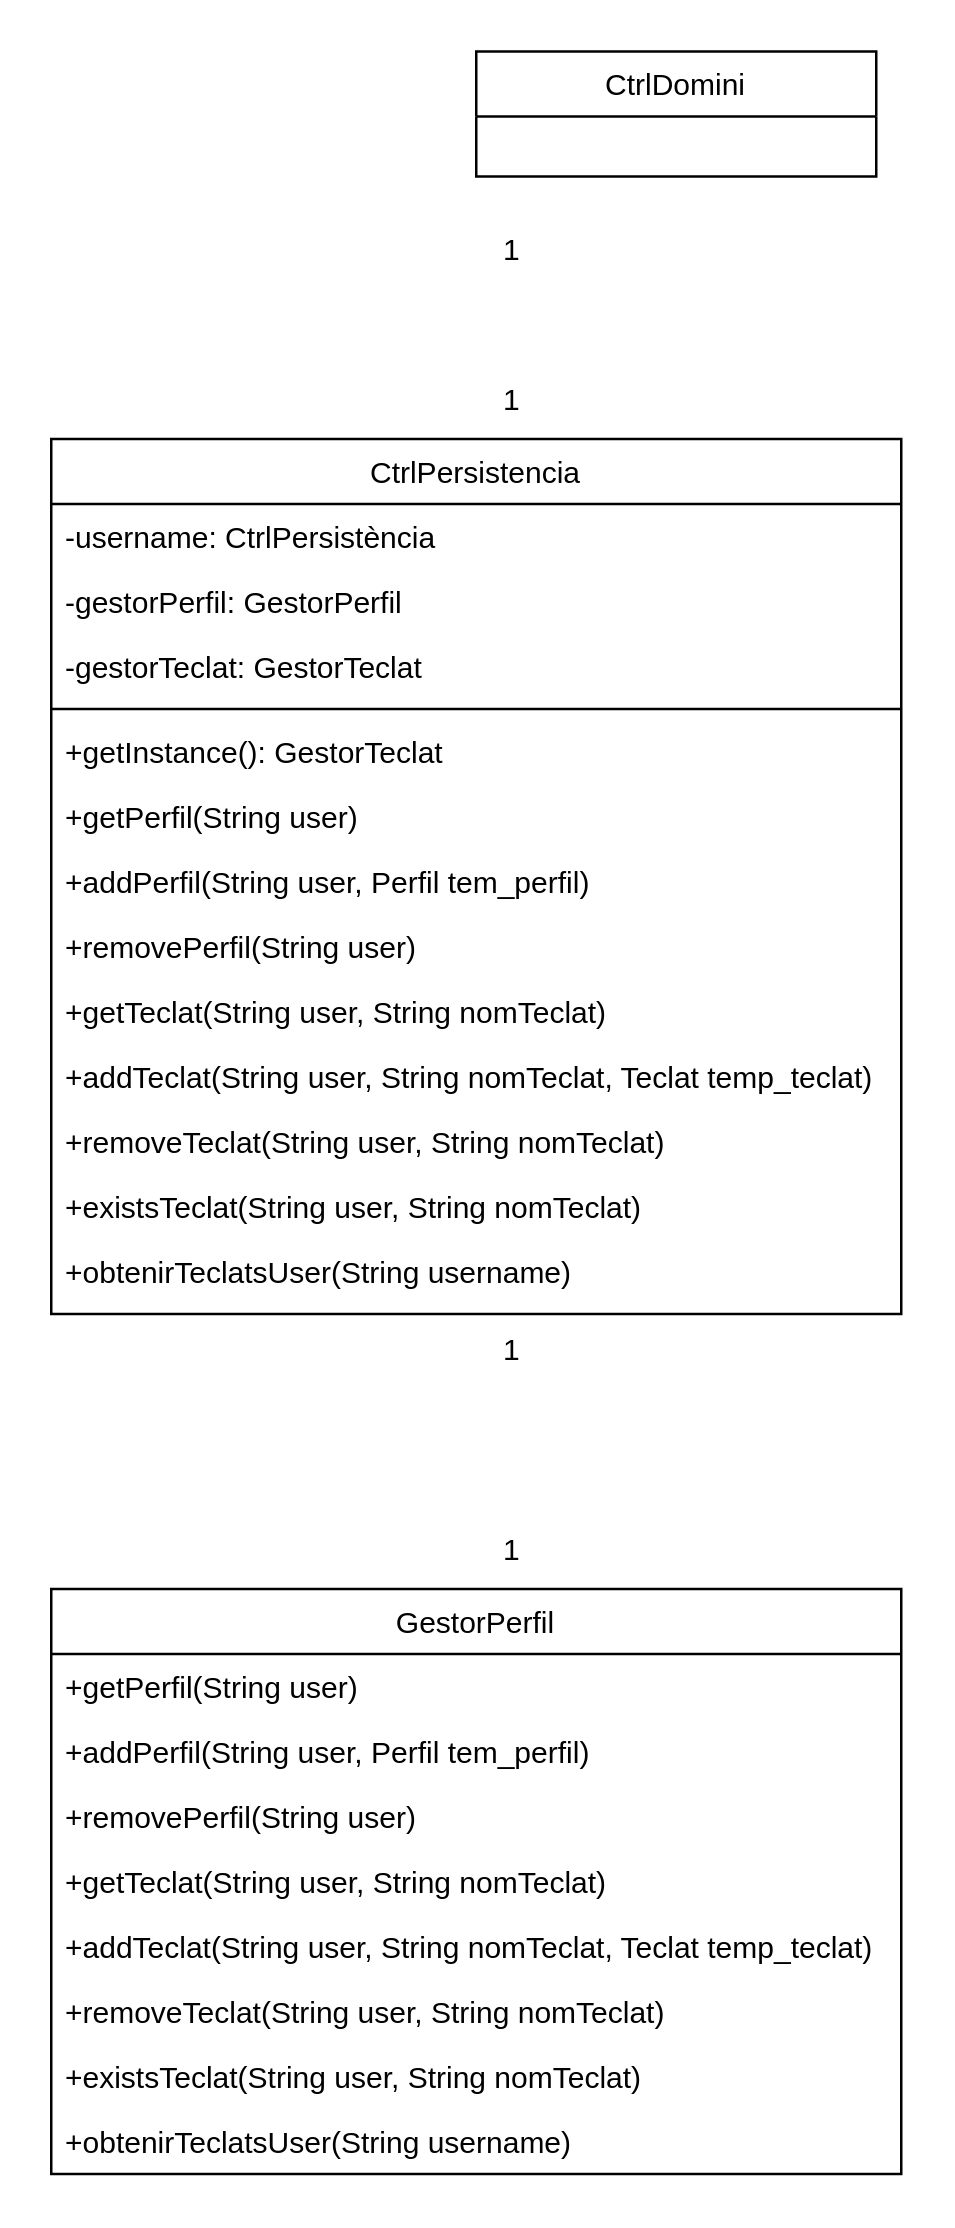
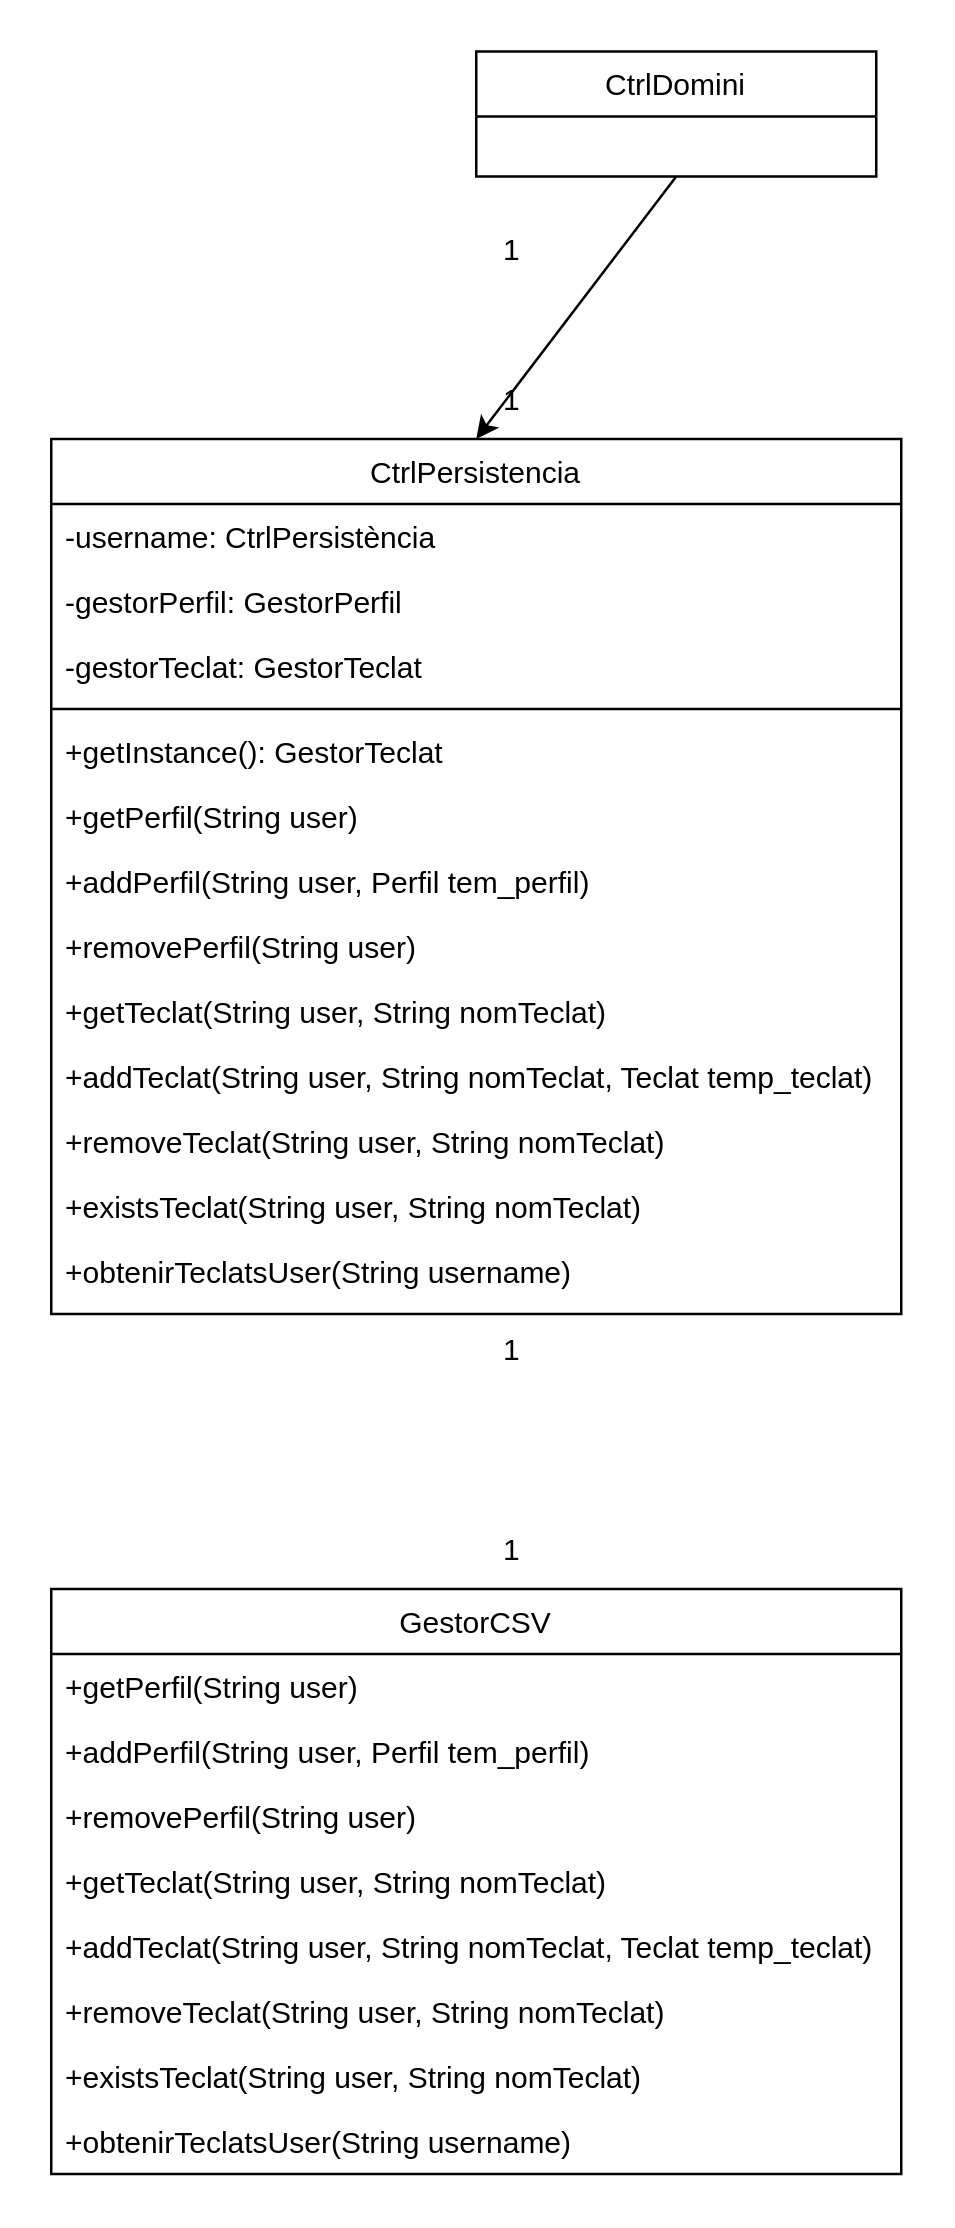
edge "CtrlDomini" -> "CtrlPersistencia": added
node "GestorPerfil": label "GestorPerfil" -> "GestorCSV"
